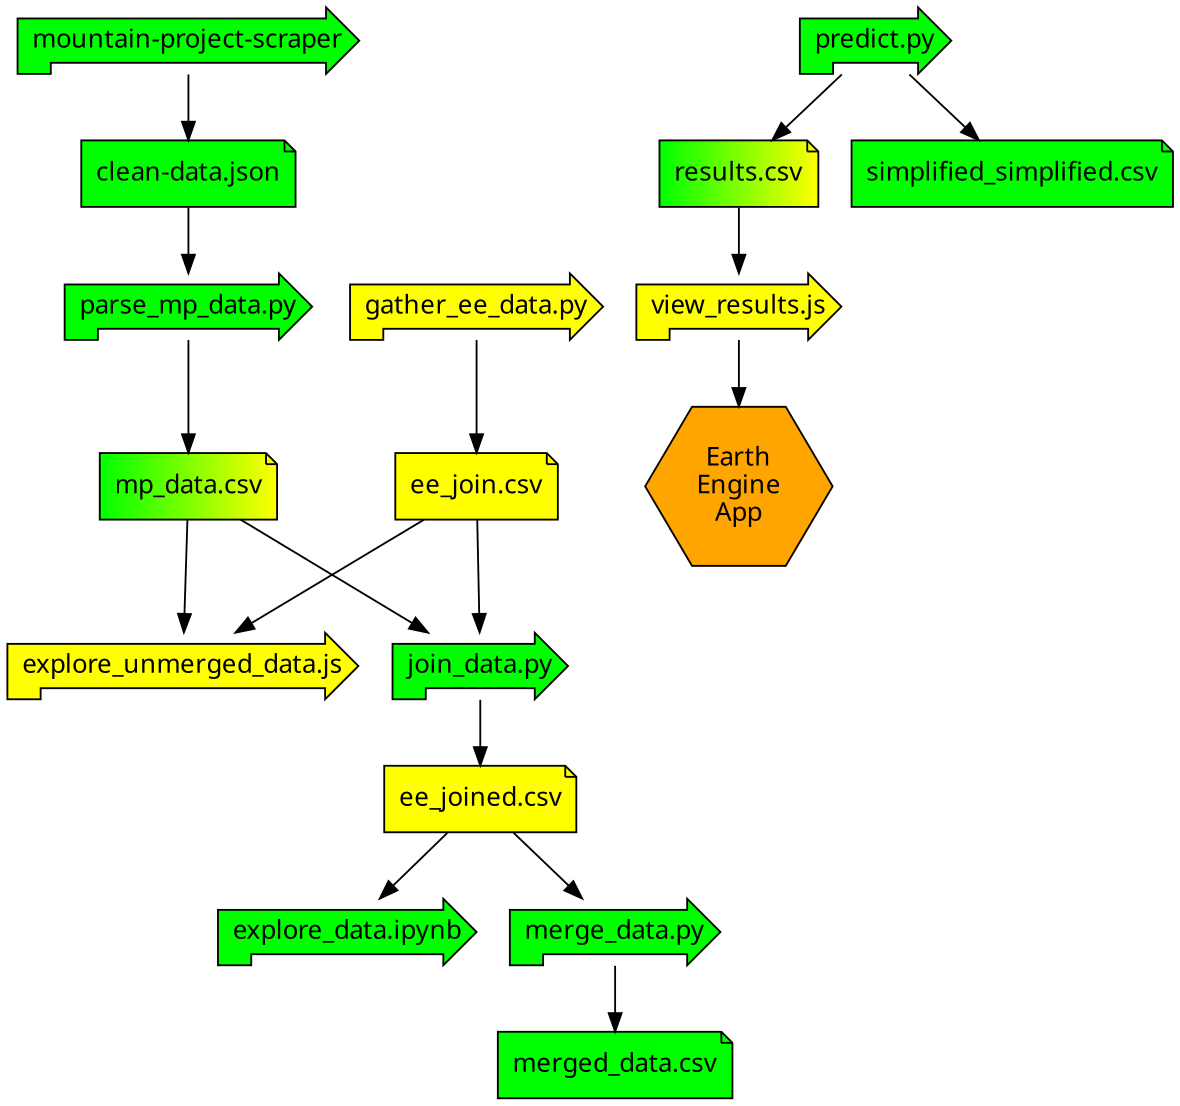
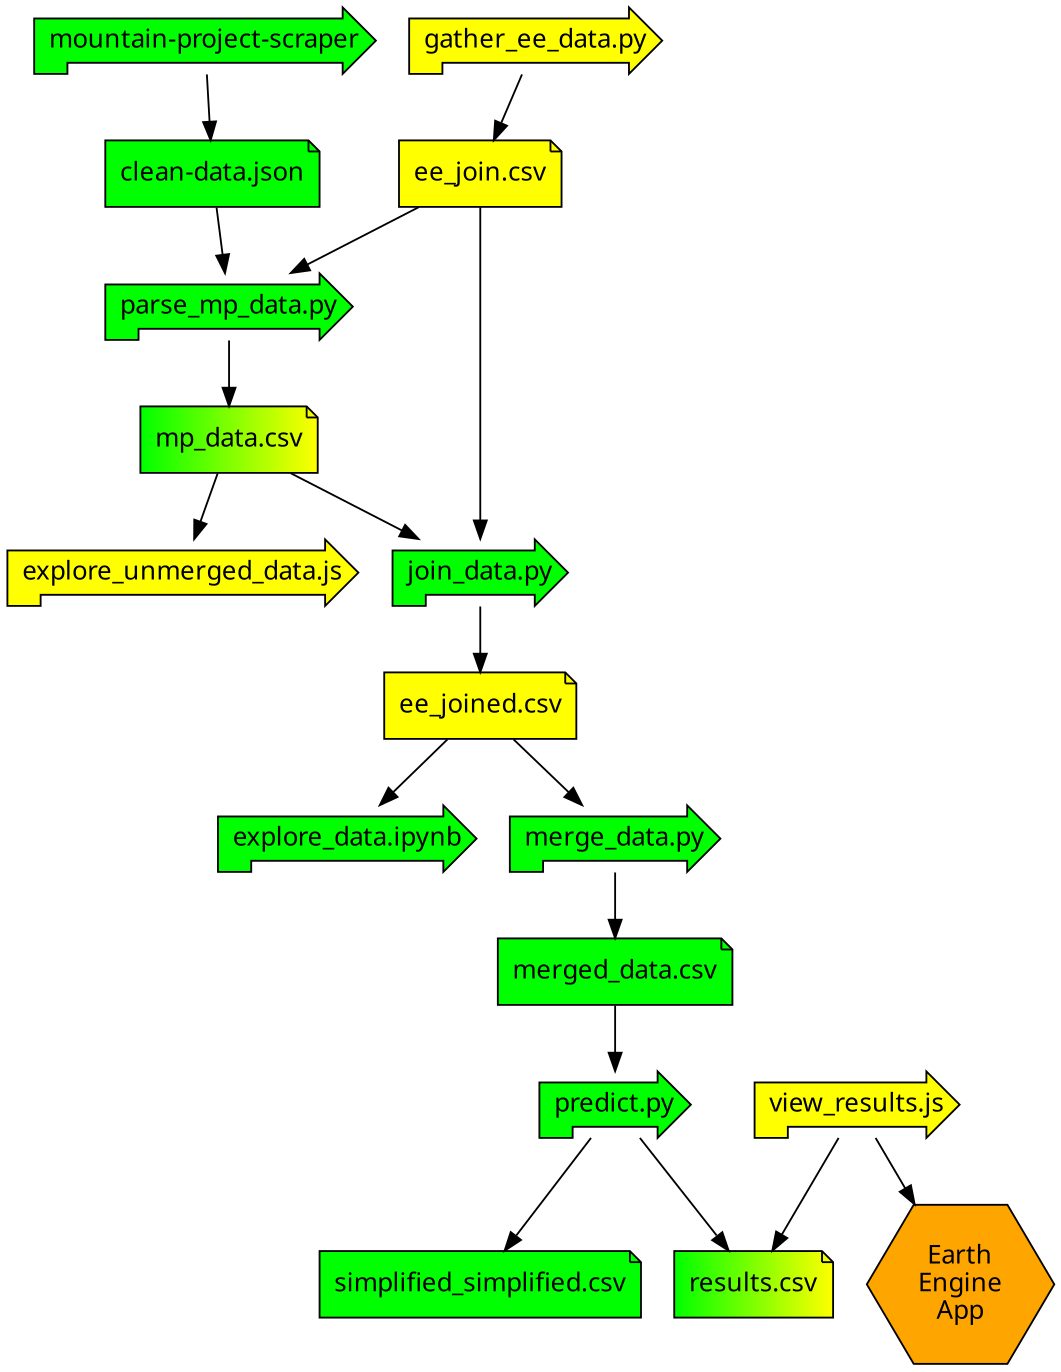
edge "results.csv" -> "view_results.js": reversed
edge "ee_join.csv" -> "explore_unmerged_data.js": now "ee_join.csv" -> "parse_mp_data.py"
edge "merged_data.csv" -> "predict.py": added
